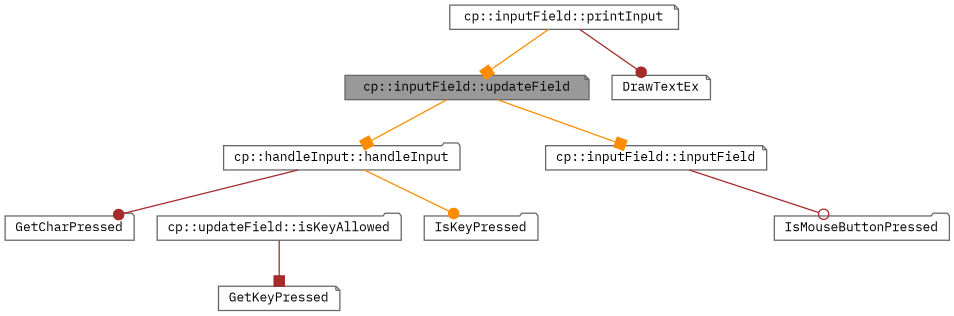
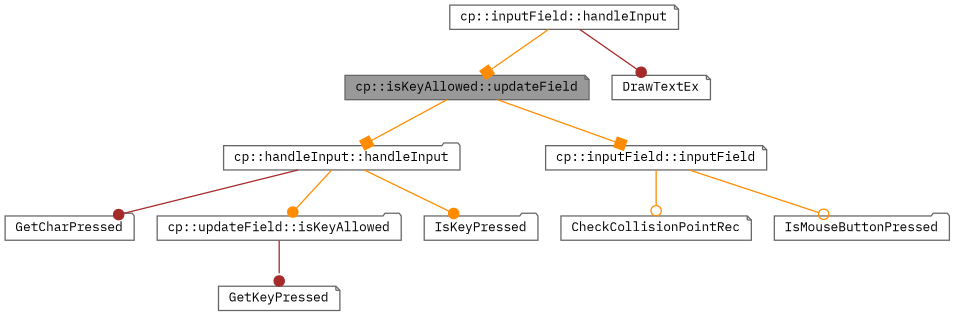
node "cp::inputField::printInput": label "cp::inputField::printInput" -> "cp::inputField::handleInput"
node "cp::inputField::updateField": label "cp::inputField::updateField" -> "cp::isKeyAllowed::updateField"
edge "cp::handleInput::handleInput" -> "cp::updateField::isKeyAllowed": added
edge "cp::inputField::inputField" -> "IsMouseButtonPressed": color brown -> darkorange
node "CheckCollisionPointRec": added
edge "cp::updateField::isKeyAllowed" -> "GetKeyPressed": arrowhead box -> dot
